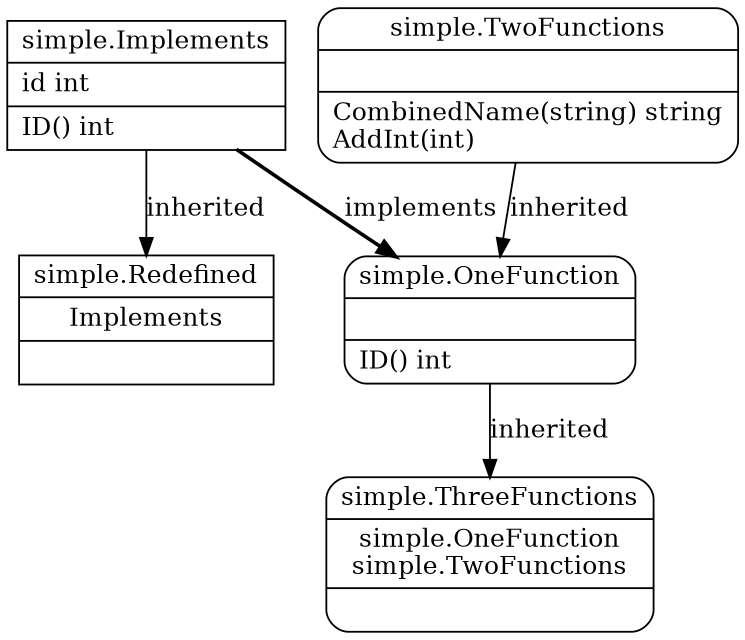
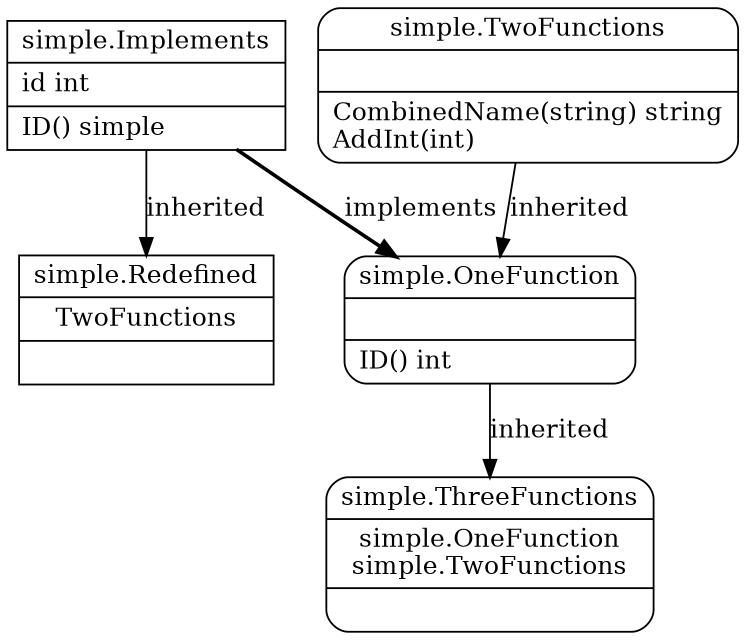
node "simple.Implements": text "ID() int" -> "ID() simple"
node "simple.Redefined": text "Implements" -> "TwoFunctions"
